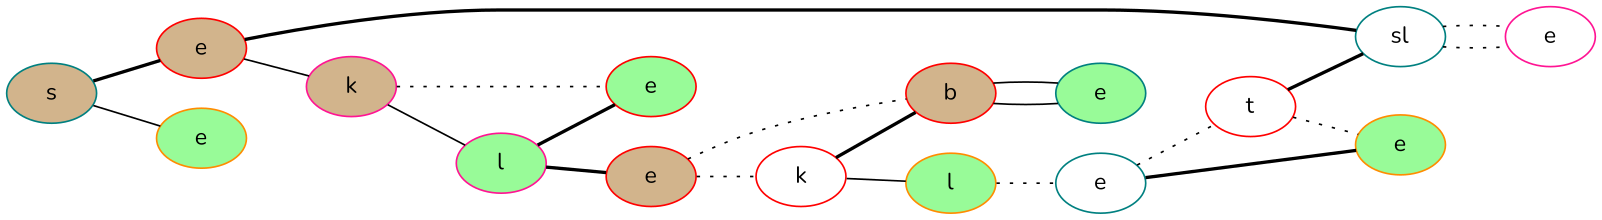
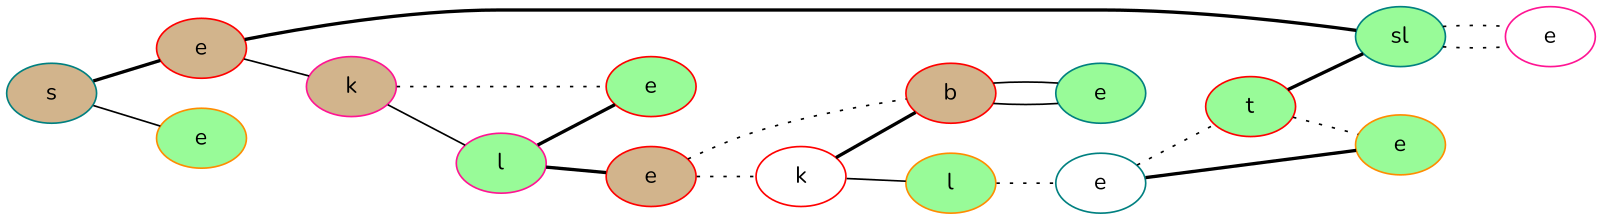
node "sl": fillcolor white -> palegreen
node "t": fillcolor white -> palegreen
